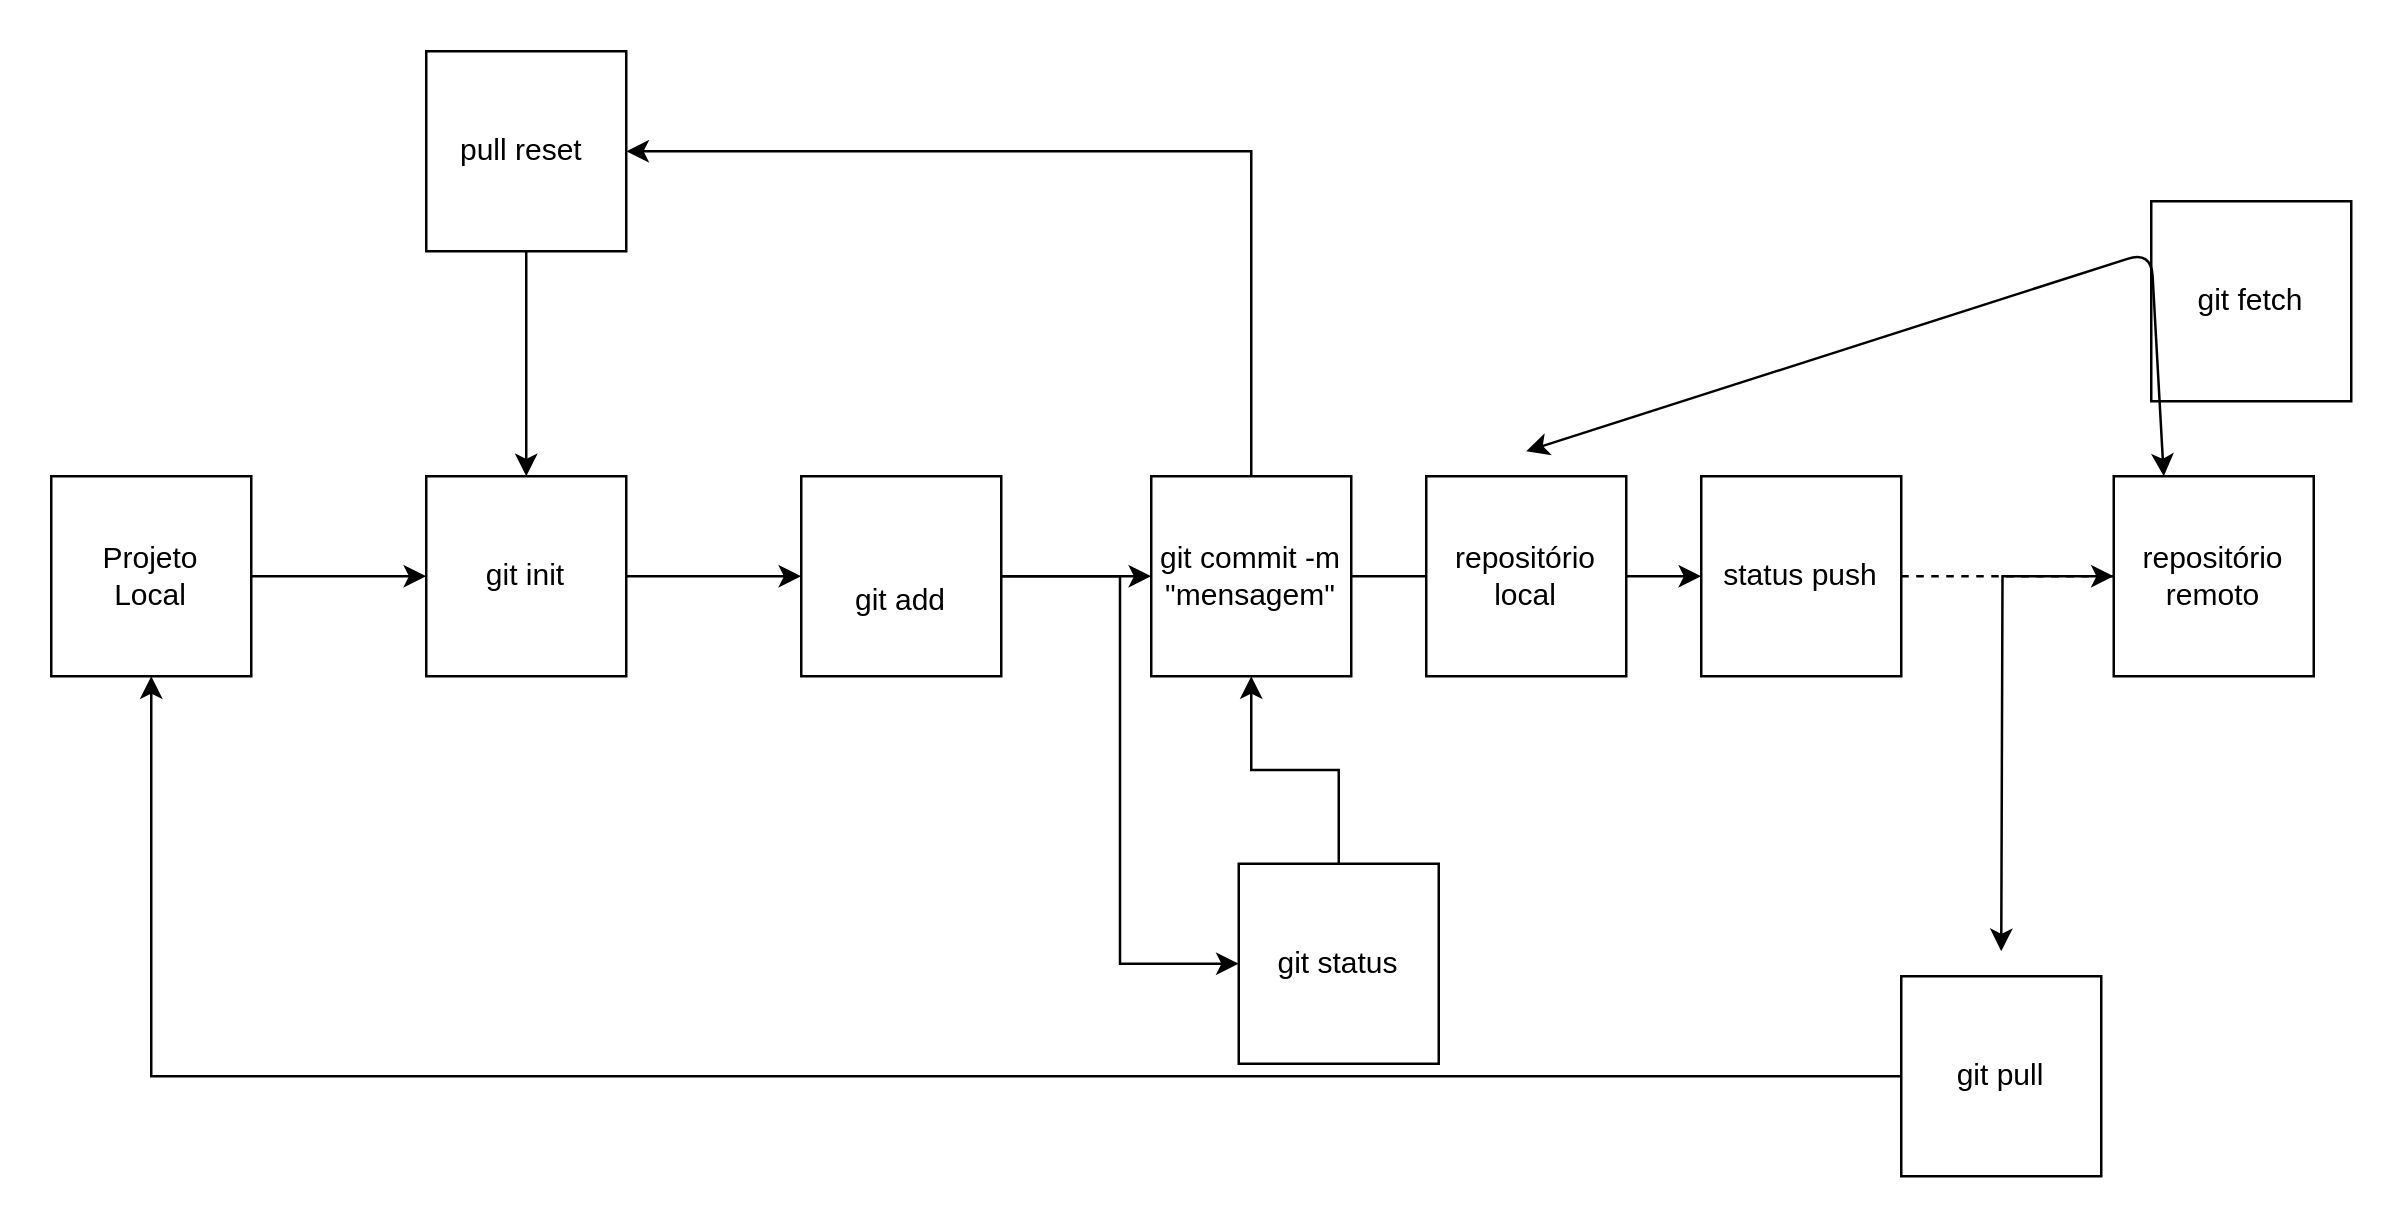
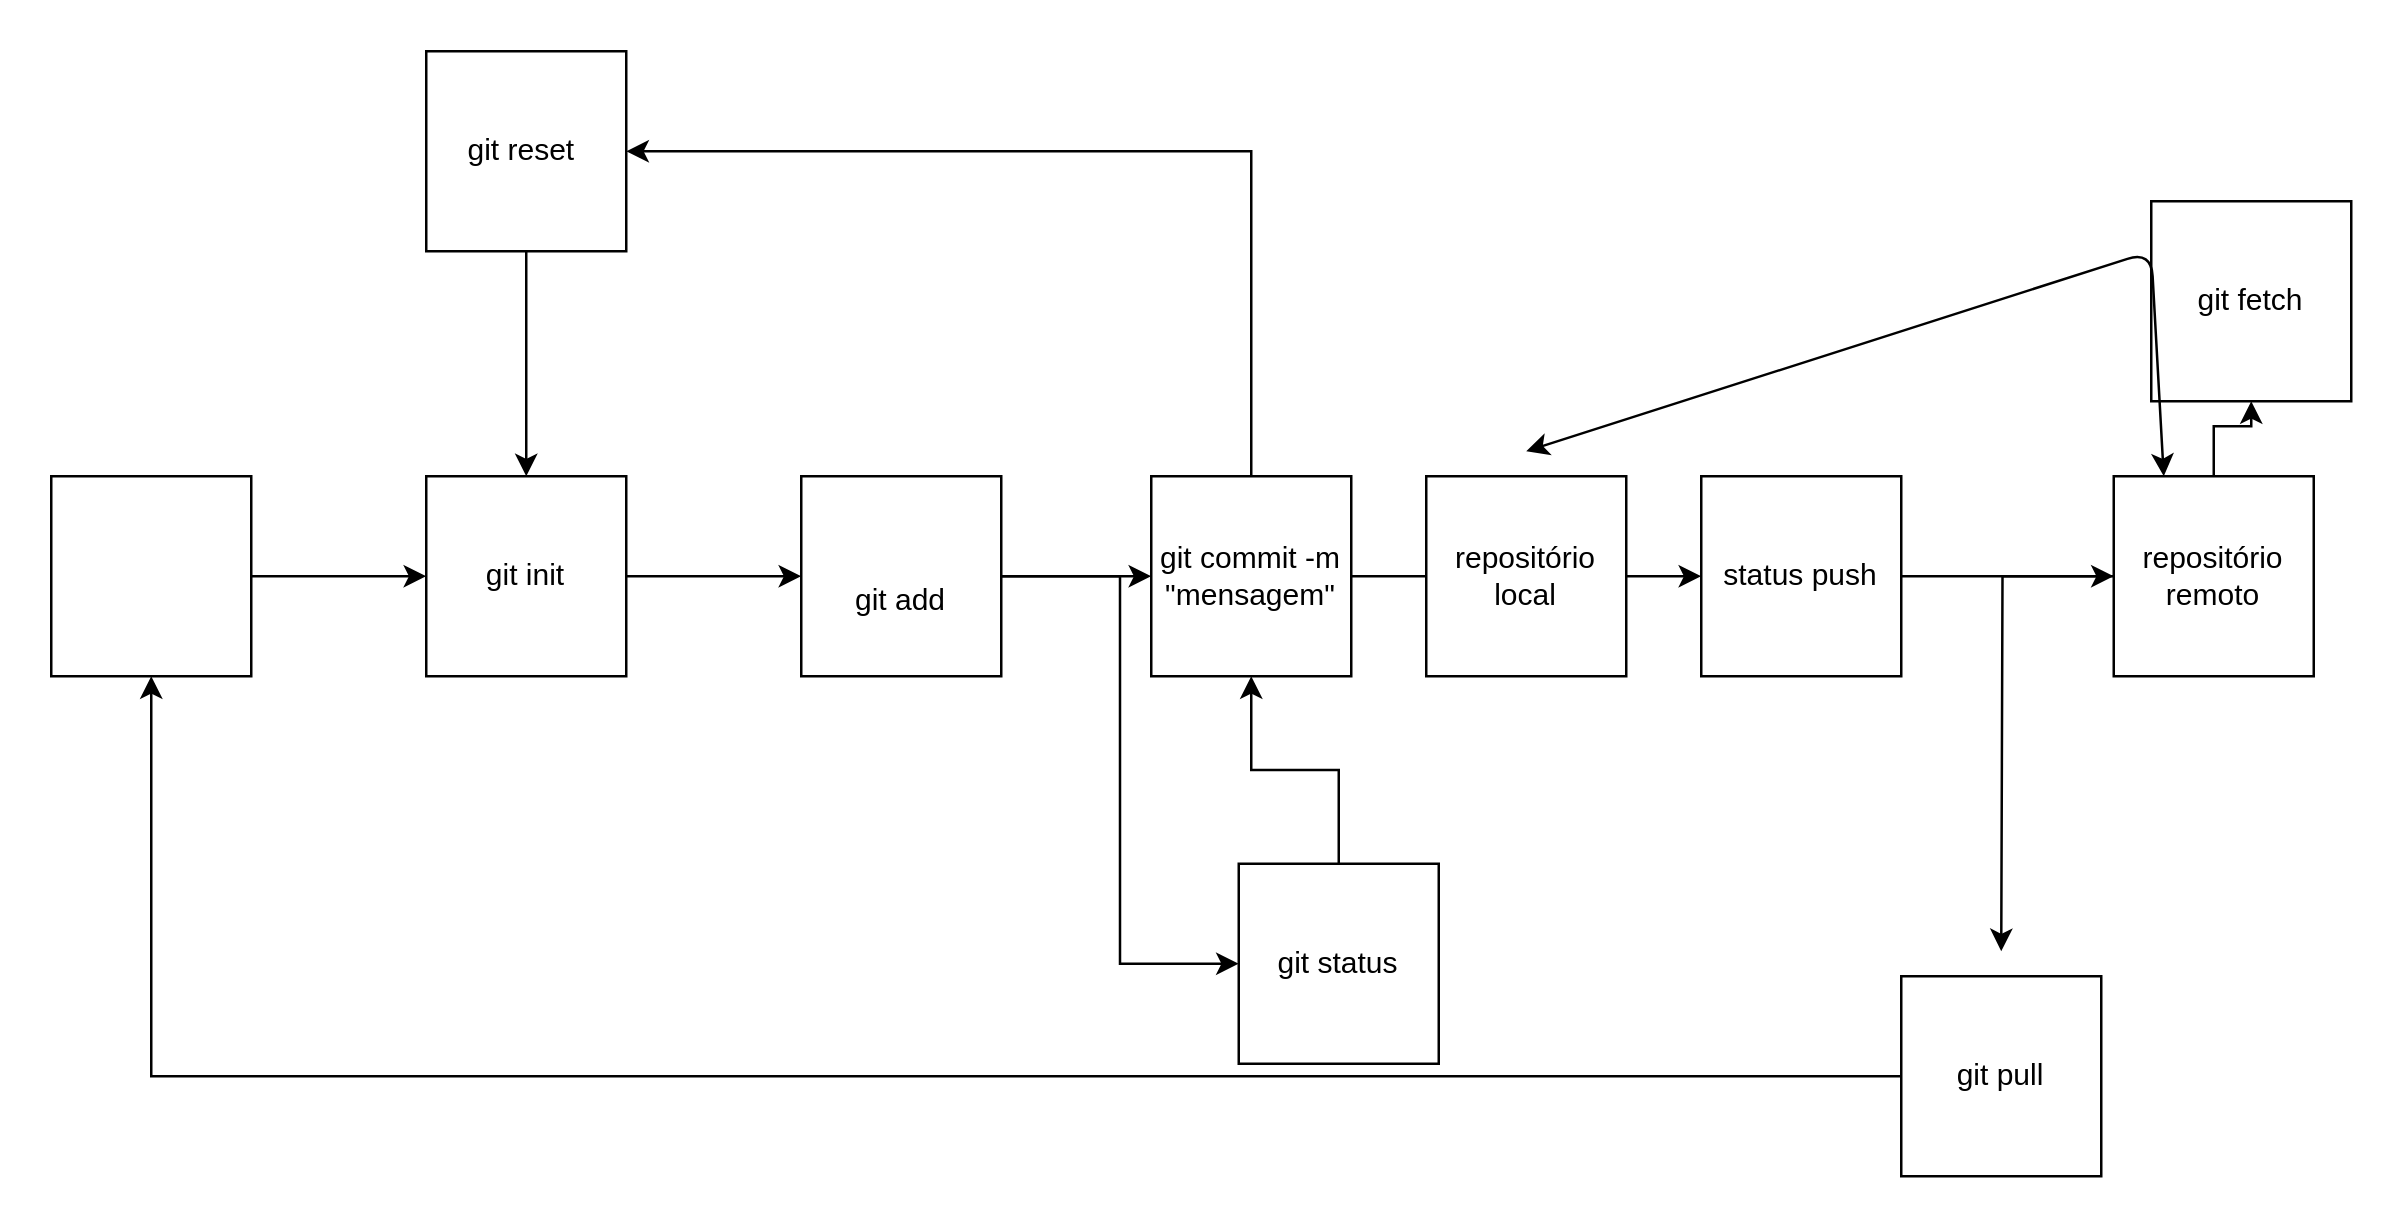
node "pull reset": label "pull reset" -> "git reset"
edge "repositório remoto" -> "git fetch": added
node "Projeto Local": removed
edge "status push" -> "repositório remoto": style dashed -> solid
